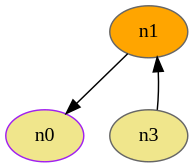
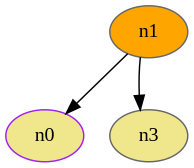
edge "n3" -> "n1": reversed
